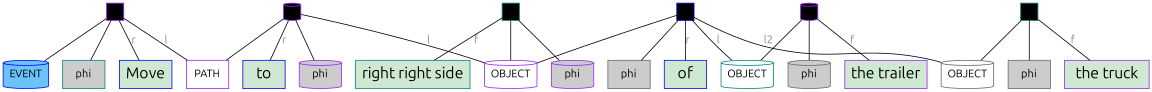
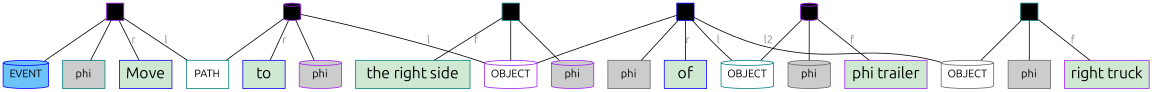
node "PATH": color purple -> teal
node "right right side": label "right right side" -> "the right side"
node "the trailer": label "the trailer" -> "phi trailer"
node "the truck": label "the truck" -> "right truck"
